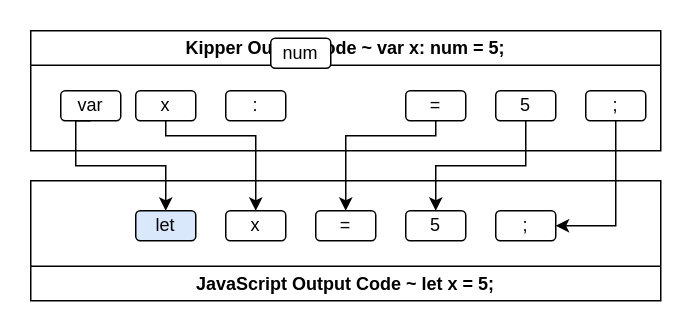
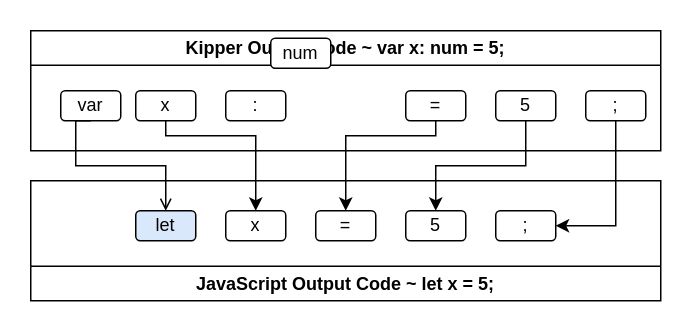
edge "var" -> "let": arrowhead classic -> open
